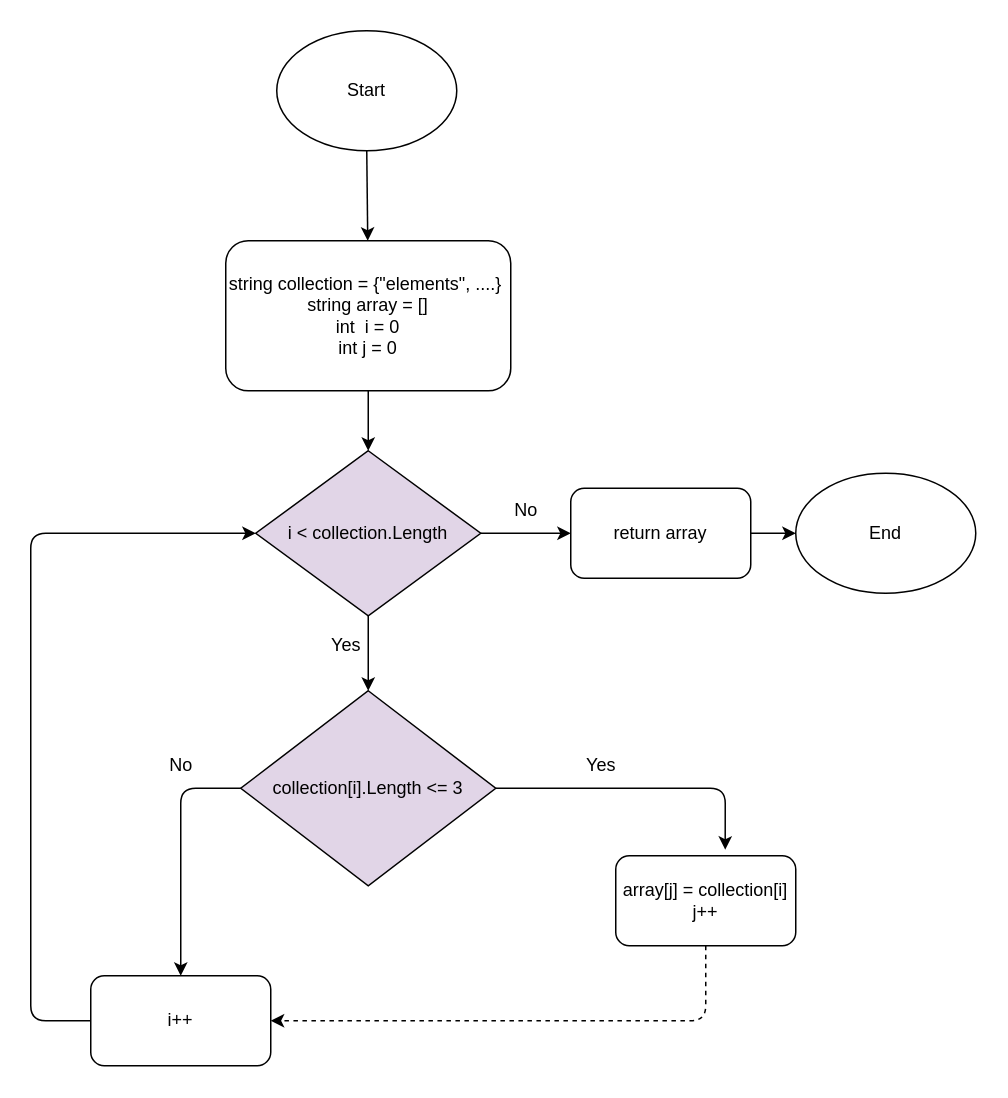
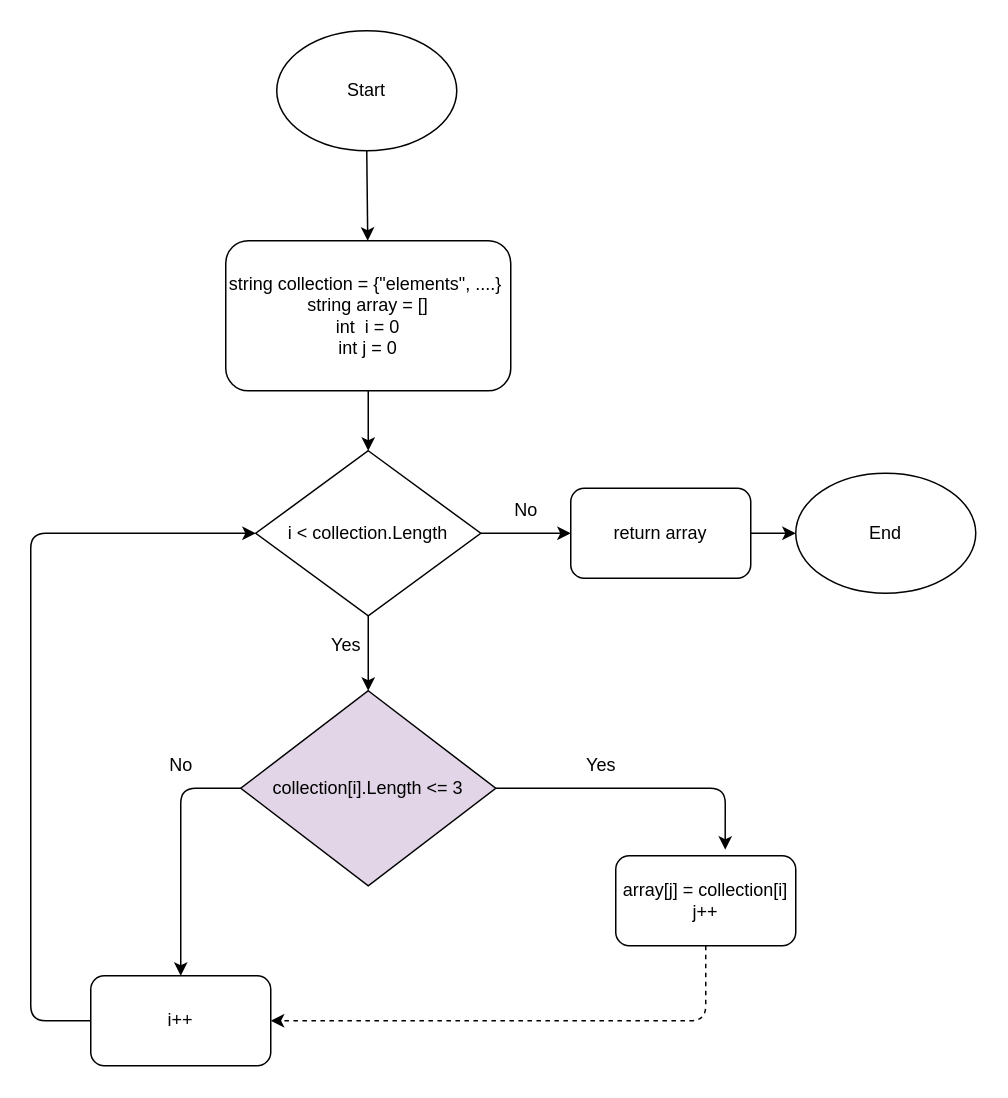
node "i < collection.Length": fillcolor #e1d5e7 -> #ffffff
